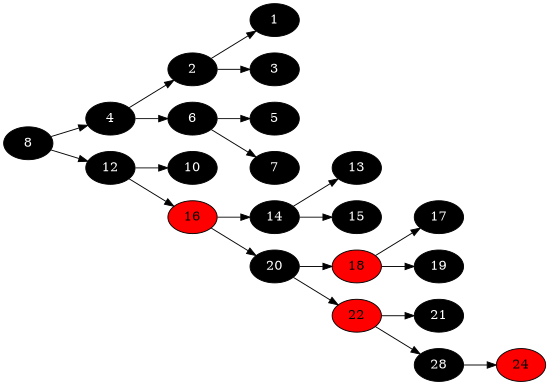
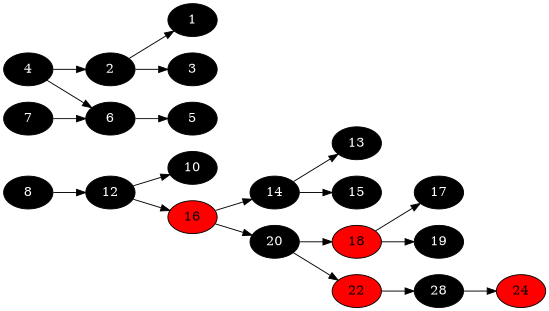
edge "8" -> "4": removed
edge "6" -> "7": reversed
node "21": removed
